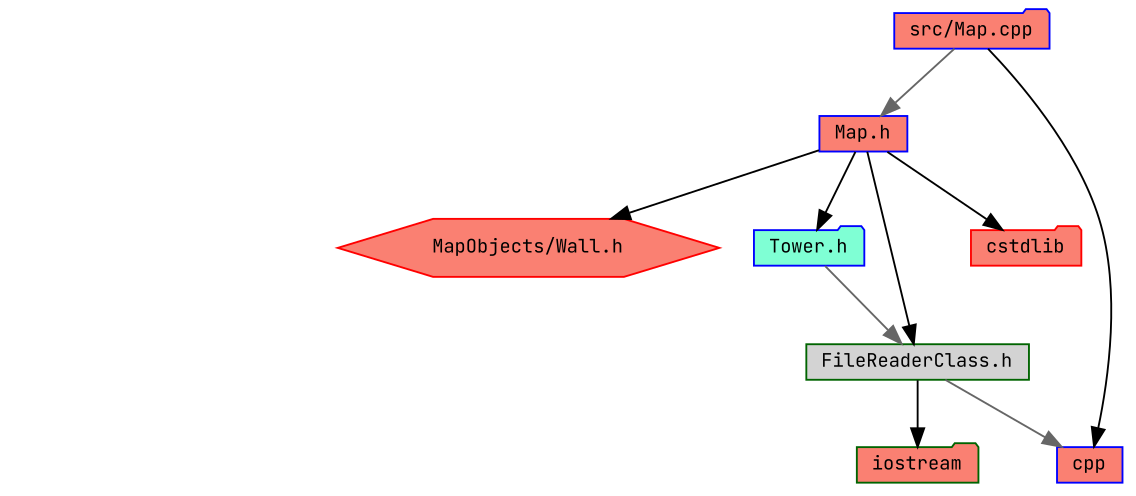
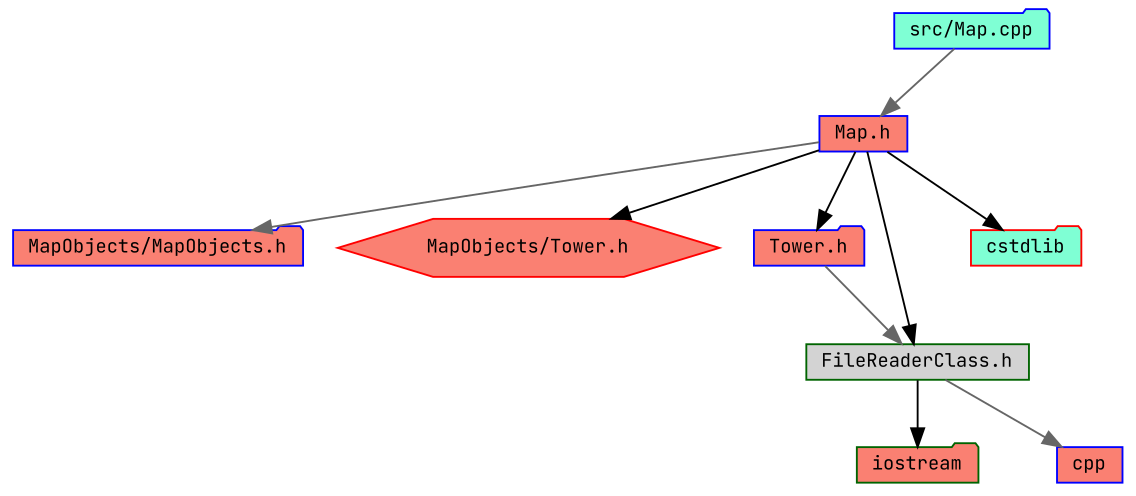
node "src/Map.cpp": fillcolor salmon -> aquamarine
edge "src/Map.cpp" -> "cpp": removed
node "MapObjects/MapObjects.h": added
node "MapObjects/Wall.h": label "MapObjects/Wall.h" -> "MapObjects/Tower.h"
node "Tower.h": fillcolor aquamarine -> salmon
node "cstdlib": fillcolor salmon -> aquamarine
